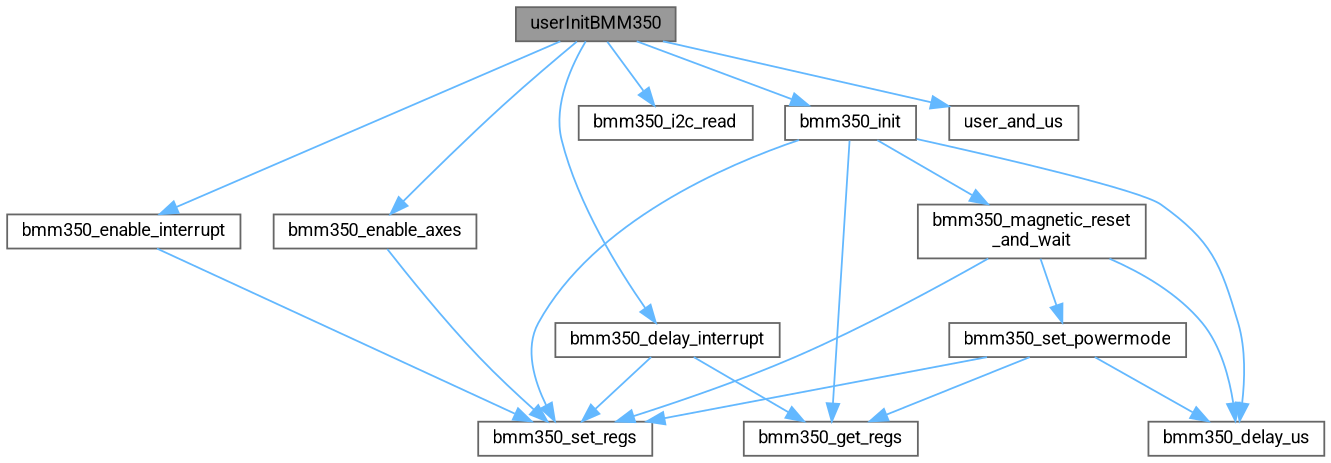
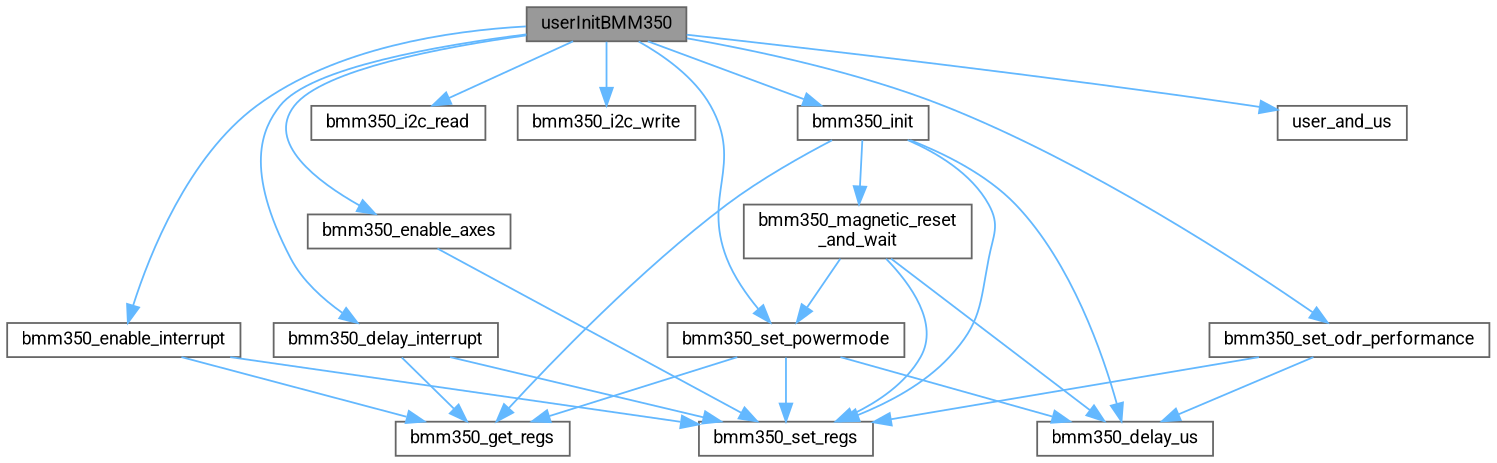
node "bmm350_i2c_write": added
edge "userInitBMM350" -> "bmm350_set_powermode": added
node "bmm350_set_odr_performance": added
edge "bmm350_enable_interrupt" -> "bmm350_get_regs": added
